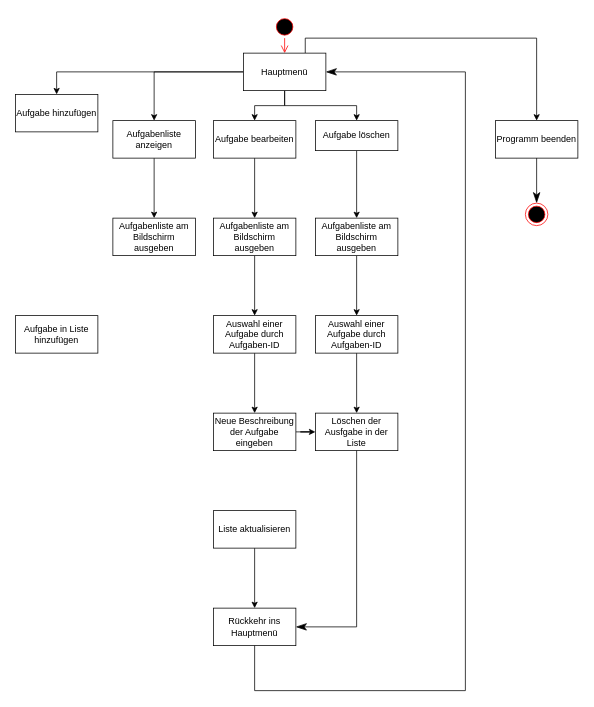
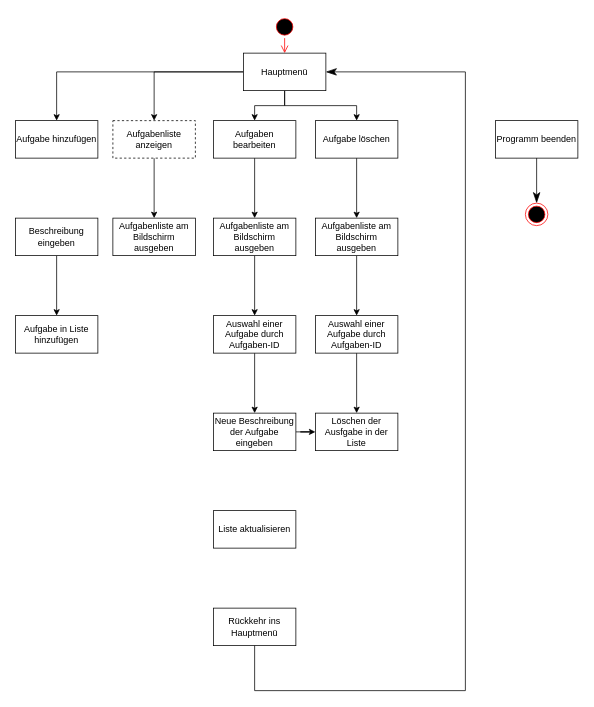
edge "Hauptmenü" -> "Programm beenden": removed
node "Aufgabe hinzufügen": moved (57, 113) -> (57, 139)
node "Aufgabe löschen": size 83x30 -> 83x38
node "Aufgabenliste anzeigen": style solid -> dashed
node "Aufgabe bearbeiten": label "Aufgabe bearbeiten" -> "Aufgaben bearbeiten"
node "Beschreibung eingeben": added
edge "Beschreibung eingeben" -> "Aufgabe in Liste hinzufügen": added
edge "Löschen der Ausfgabe in der Liste" -> "Rückkehr ins Hauptmenü": removed
edge "Liste aktualisieren" -> "Rückkehr ins Hauptmenü": removed
